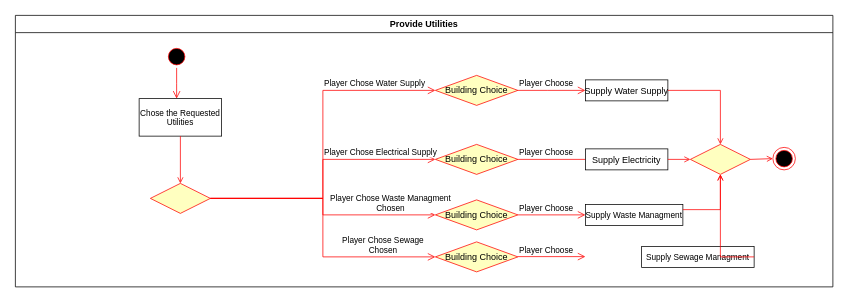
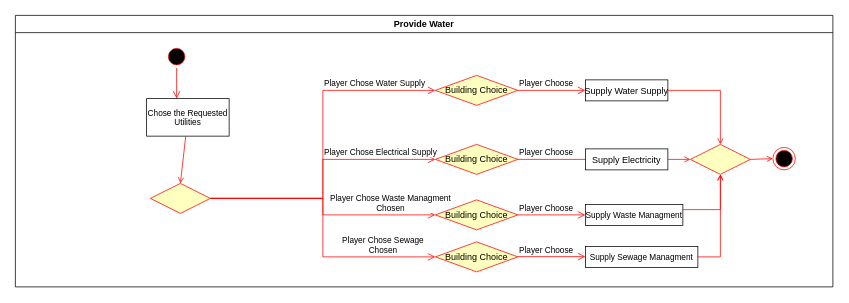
node "Provide Utilities": label "Provide Utilities" -> "Provide Water"
node "Chose the Requested Utilities": moved (180, 117) -> (188, 117)
node "Supply Sewage Managment": moved (698, 257) -> (642, 257)
